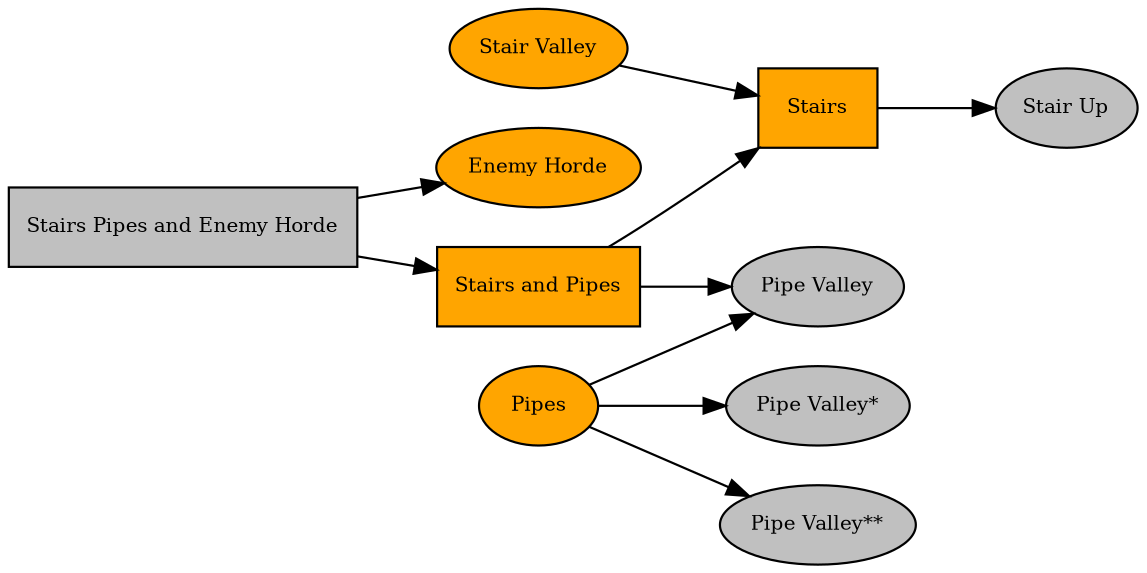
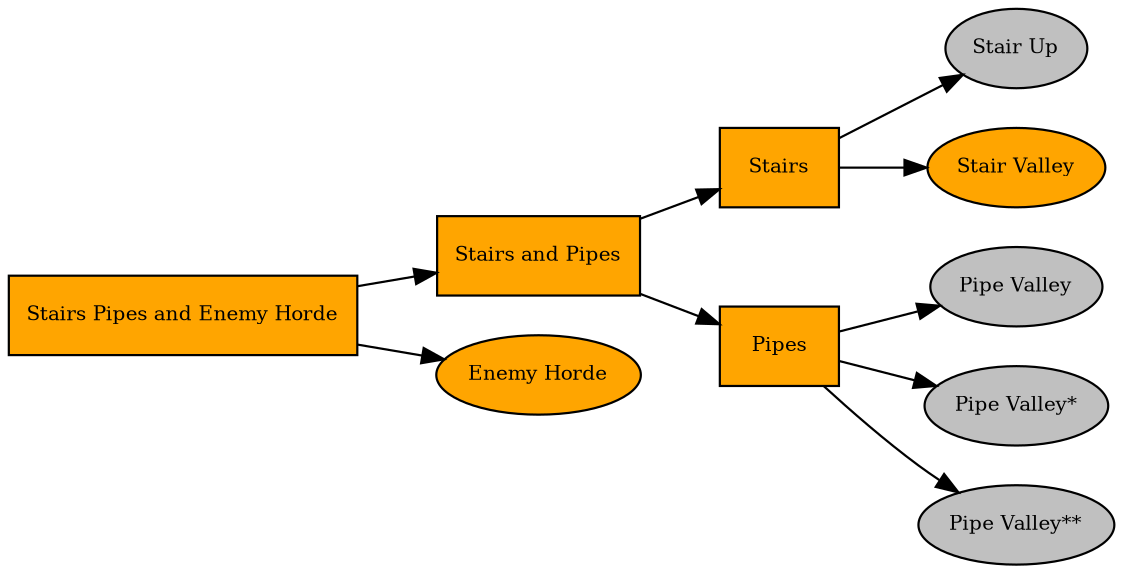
edge "Stair Valley" -> "Stairs": reversed
node "Stairs Pipes and Enemy Horde": fillcolor gray -> orange
edge "Stairs and Pipes" -> "Pipe Valley": now "Stairs and Pipes" -> "Pipes"
node "Pipes": shape ellipse -> box
